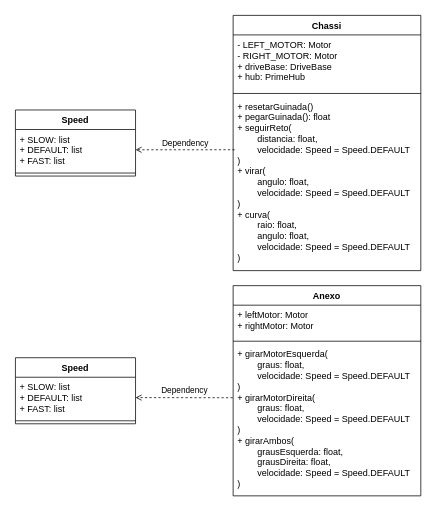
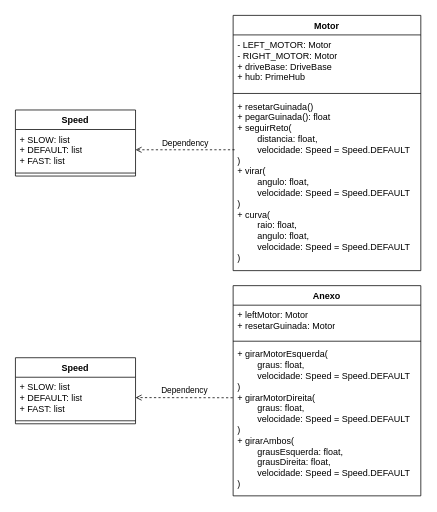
node "Chassi": label "Chassi" -> "Motor"
node "+ leftMotor: Motor + rightMotor: Motor": label "+ leftMotor: Motor + rightMotor: Motor" -> "+ leftMotor: Motor + resetarGuinada: Motor"
